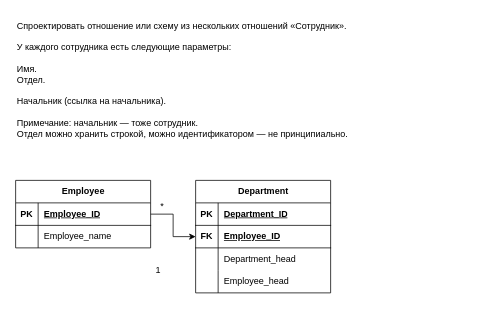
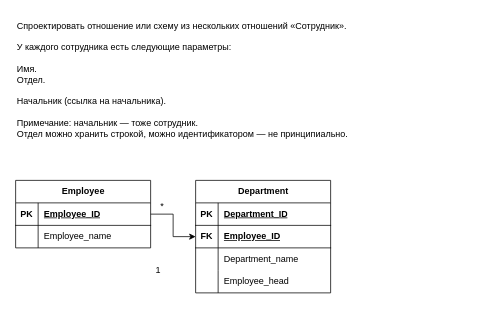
node "Department_head": label "Department_head" -> "Department_name"
